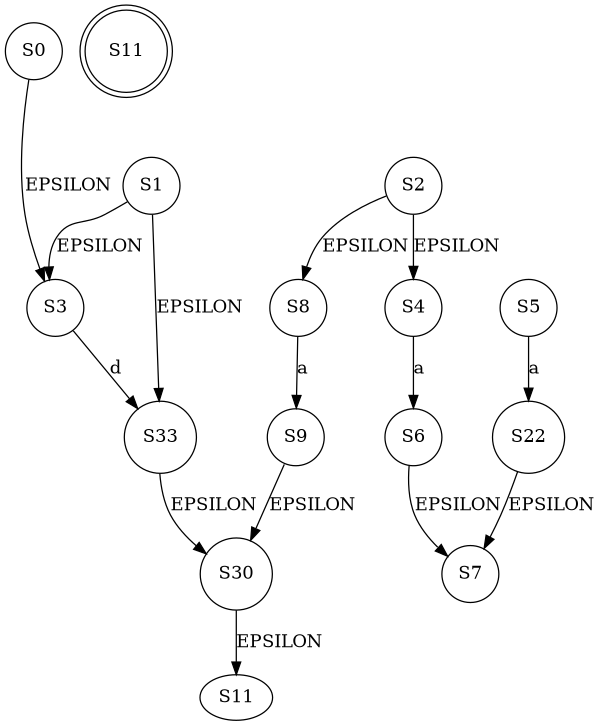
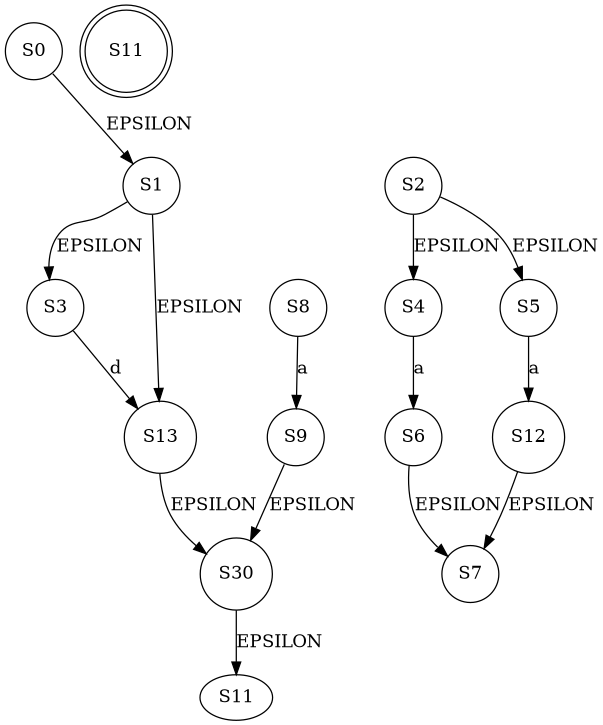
edge "S0" -> "S3": now "S0" -> "S1"
edge "S2" -> "S8": now "S2" -> "S5"
node "S33": label "S33" -> "S13"
node "S22": label "S22" -> "S12"
